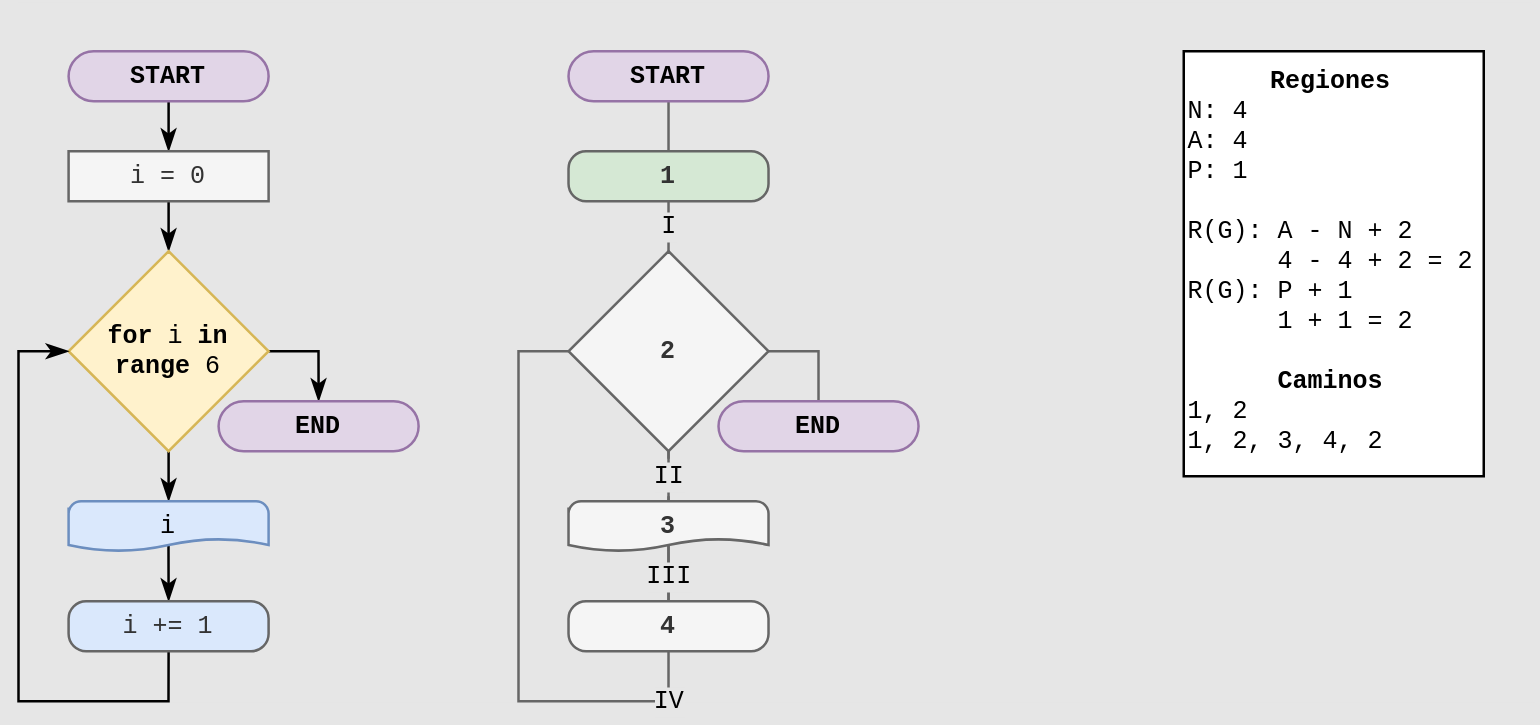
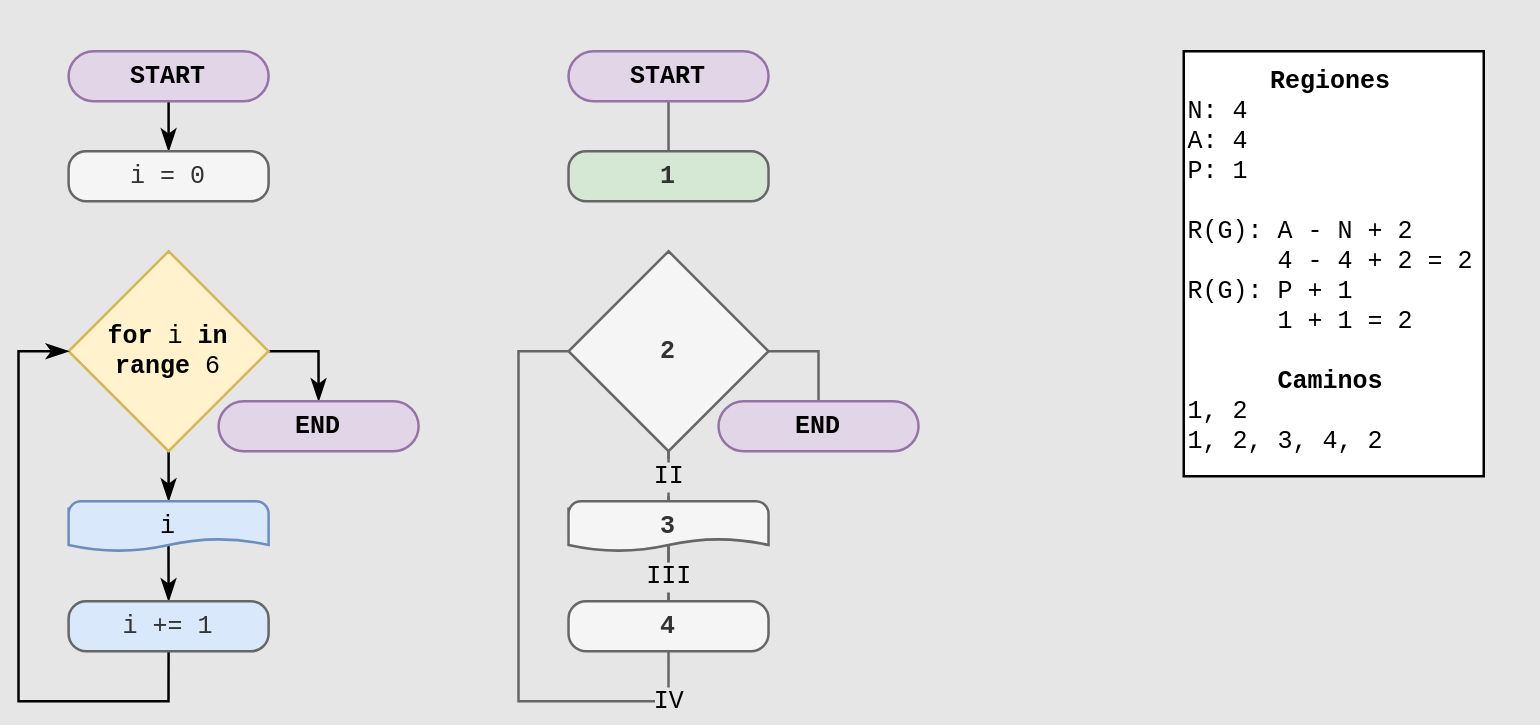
node "i = 0": shape rectangle -> rounded rectangle
edge "i = 0" -> "for i in range 6": removed
edge "1" -- "2": removed, label "I"
